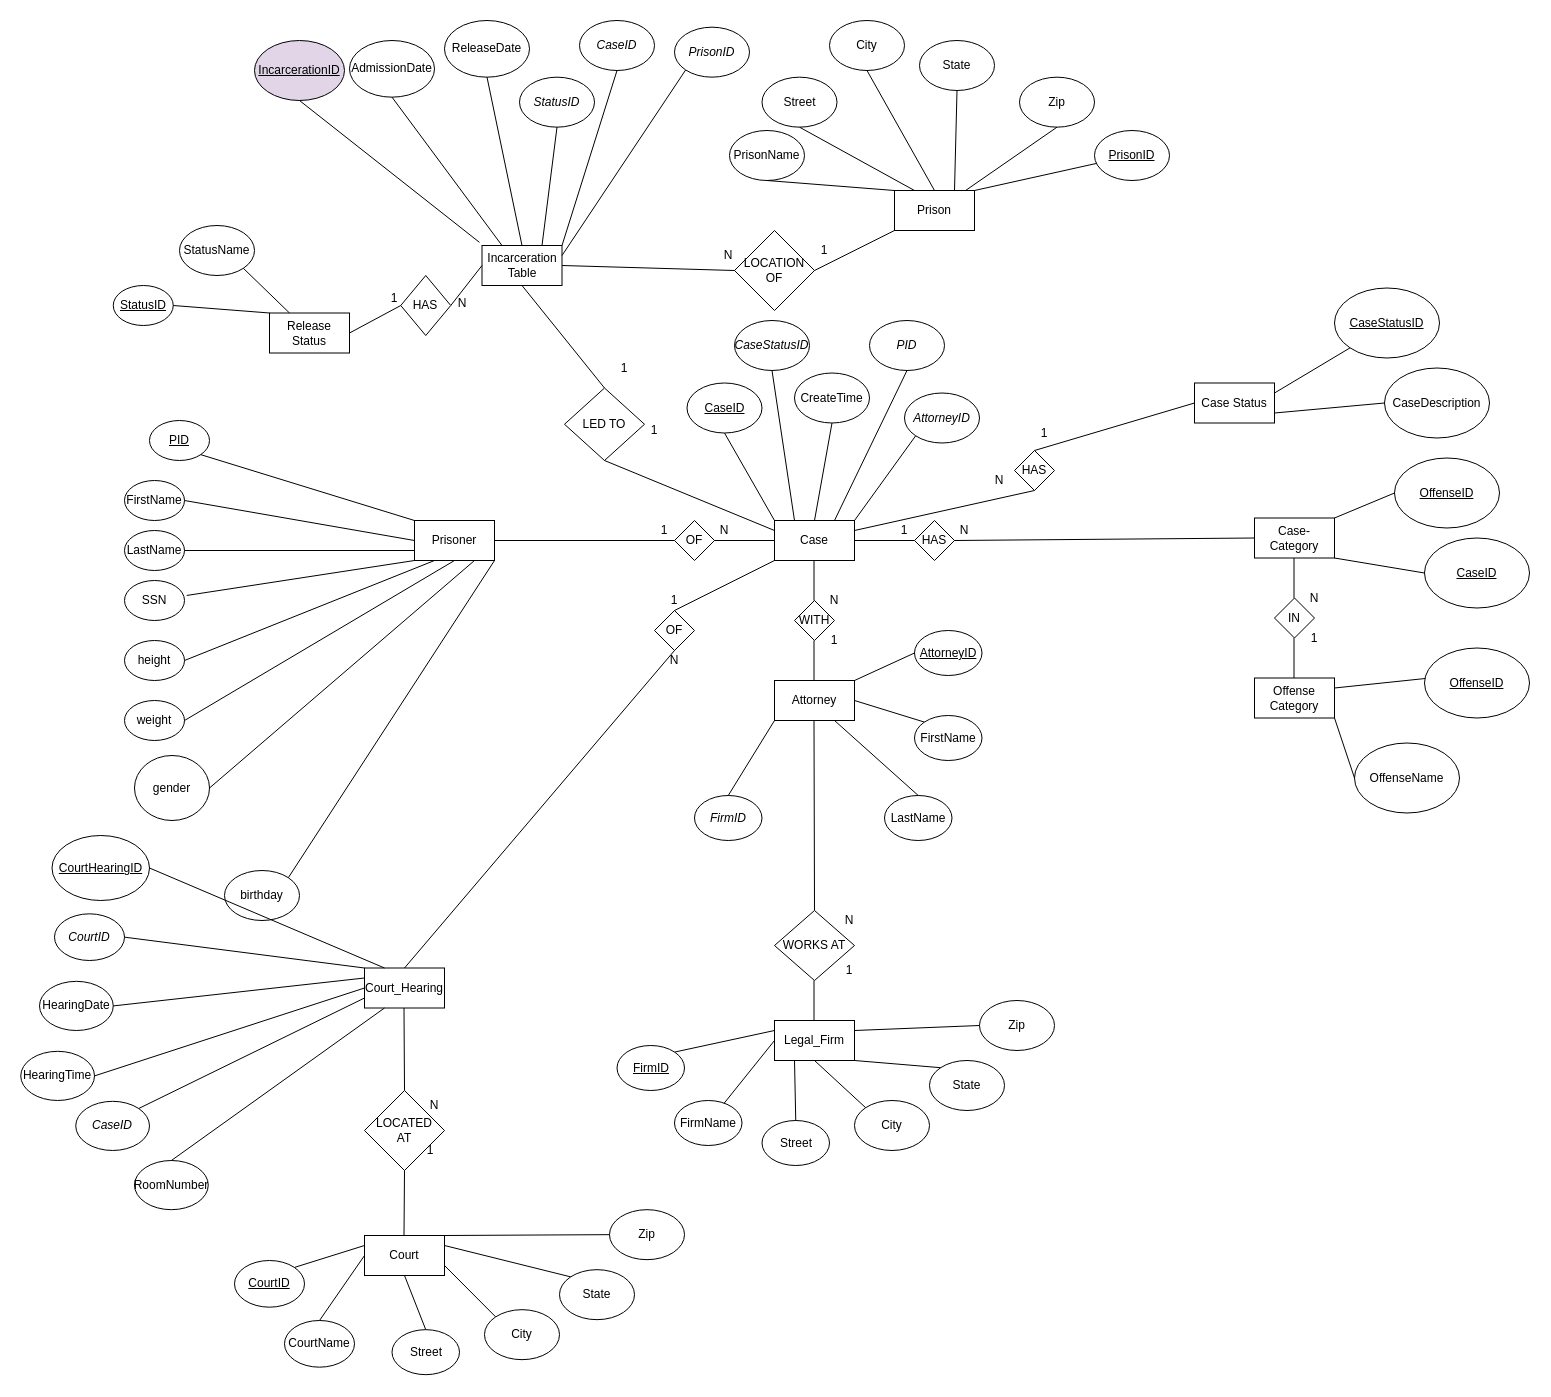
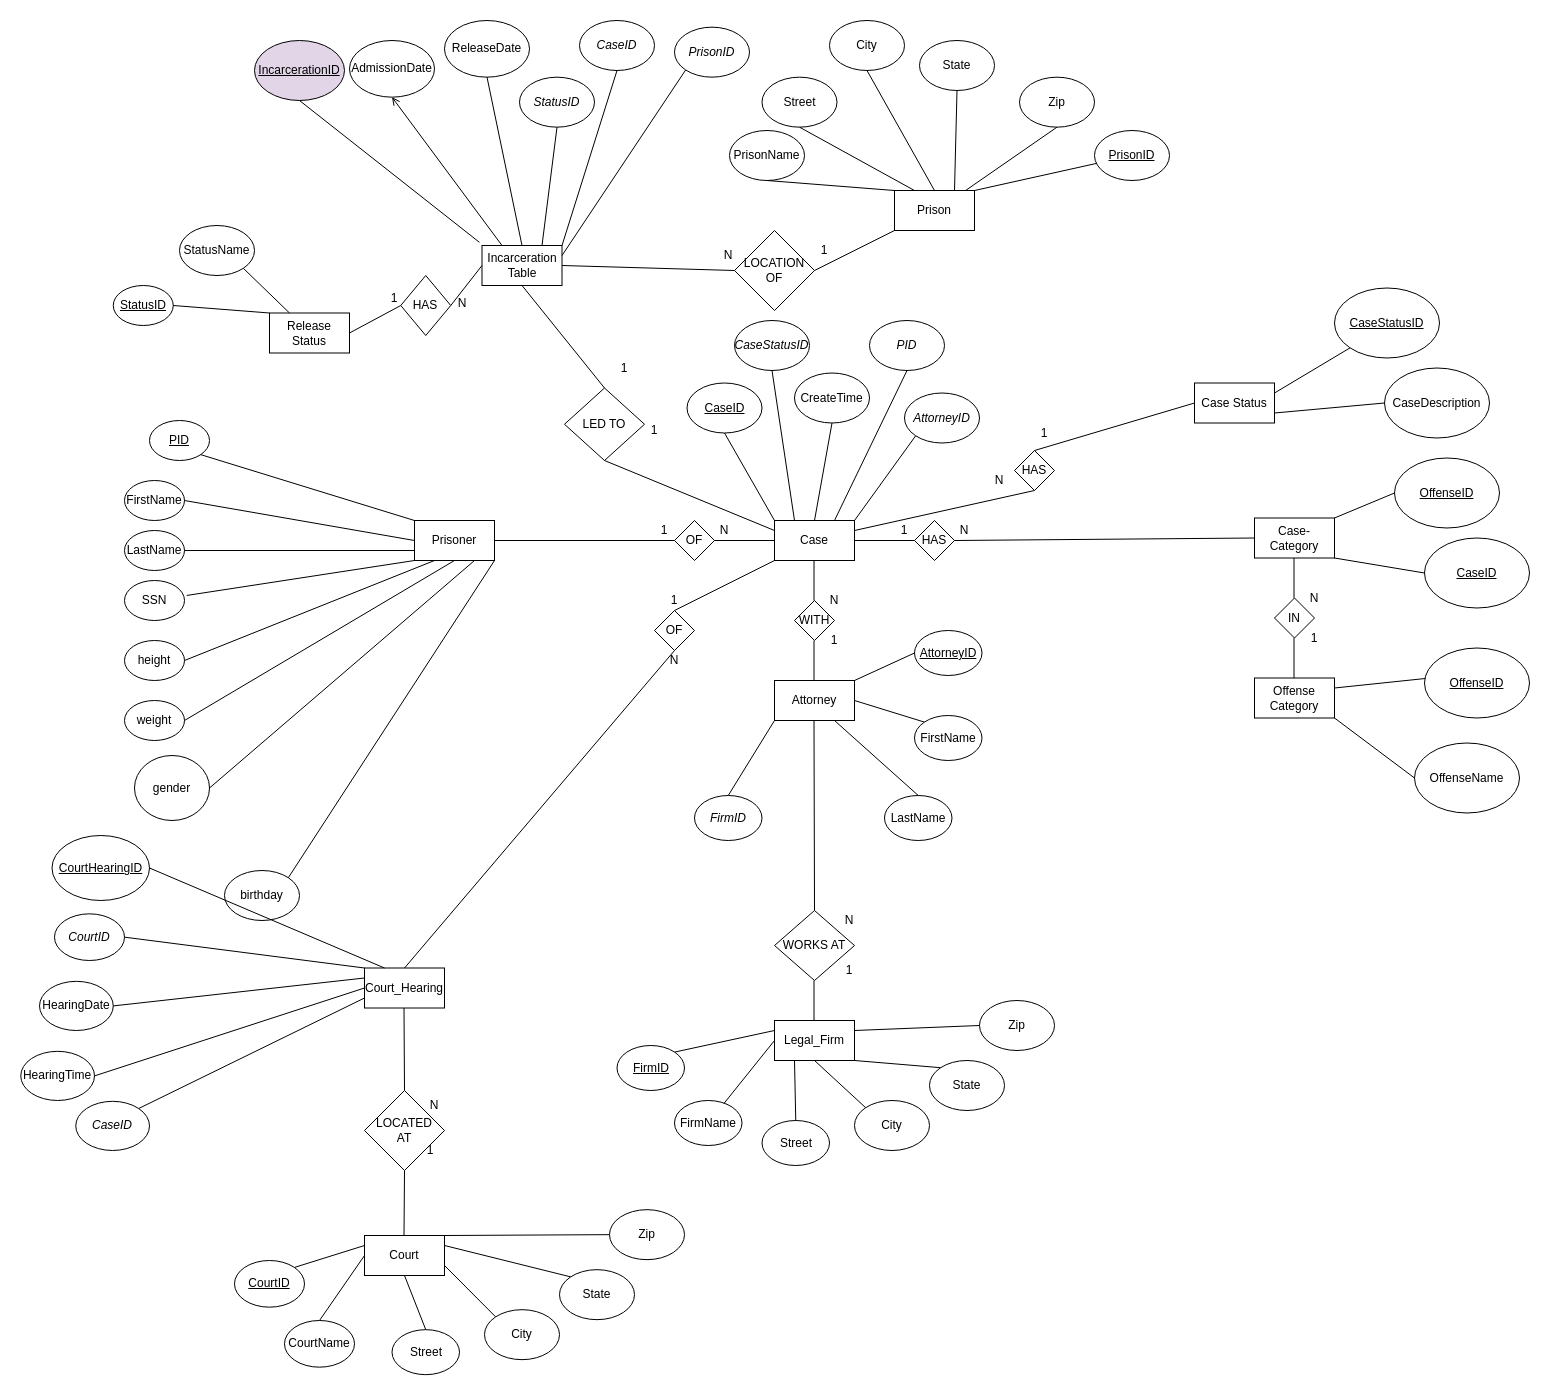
edge "AdmissionDate" -- "Incarceration Table": arrowhead none -> open
node "OffenseName": moved (1407, 778) -> (1467, 778)
edge "Court_Hearing" -- "RoomNumber": removed
node "RoomNumber": removed
